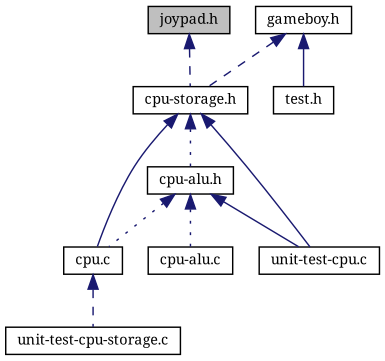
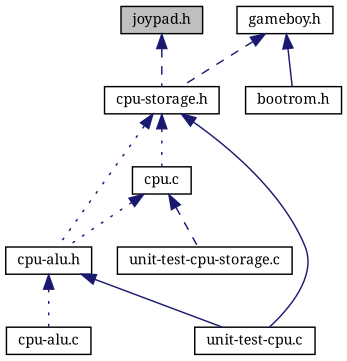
node "test.h": label "test.h" -> "bootrom.h"
edge "cpu.c" -> "cpu-storage.h": style solid -> dotted
edge "cpu.c" -> "cpu-alu.h": reversed
